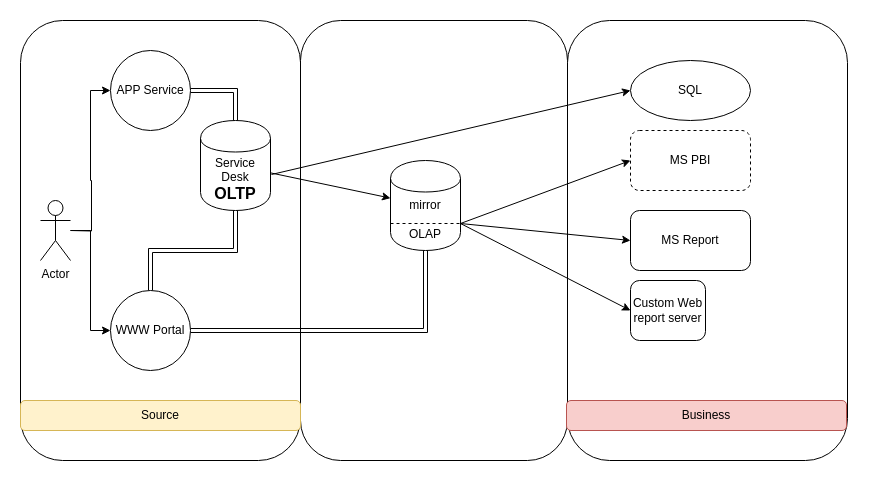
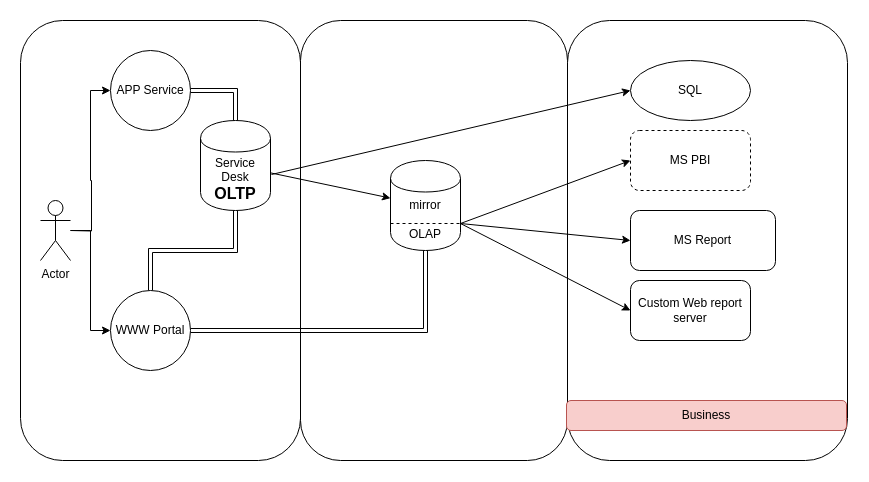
node "MS Report": size 120x60 -> 145x60
node "Custom Web report server": size 75x60 -> 120x60
node "Source": removed
